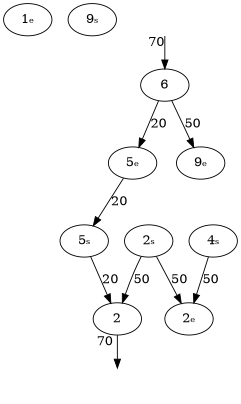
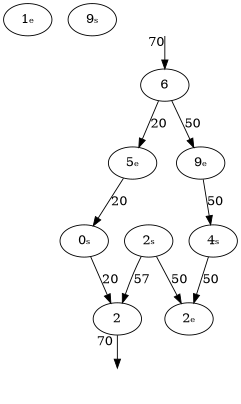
edge "9ₑ" -> "4ₛ": added, label "50"
node "5ₛ": label "5ₛ" -> "0ₛ"
edge "2ₛ" -> "2": label "50 " -> "57 "
